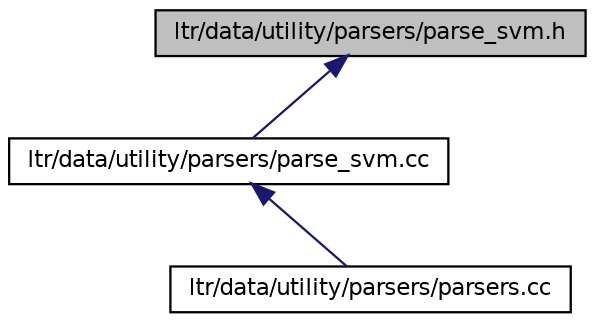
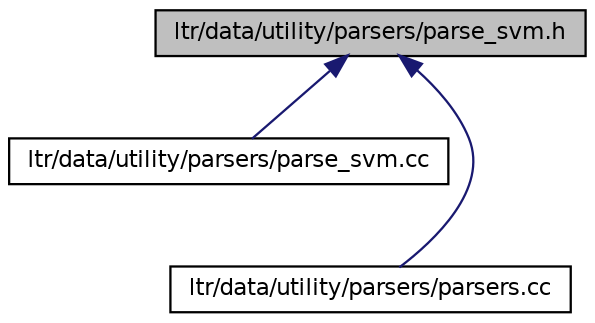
edge "ltr/data/utility/parsers/parsers.cc" -> "ltr/data/utility/parsers/parse_svm.cc": now "ltr/data/utility/parsers/parsers.cc" -> "ltr/data/utility/parsers/parse_svm.h"
